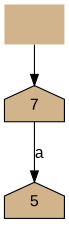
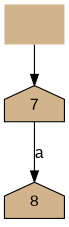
node "5": label "5" -> "8"
